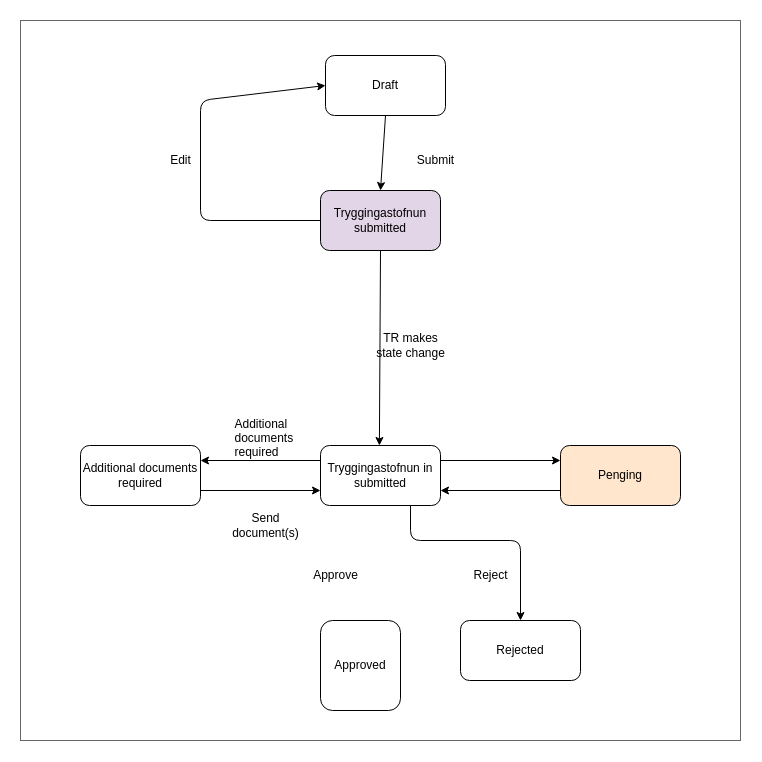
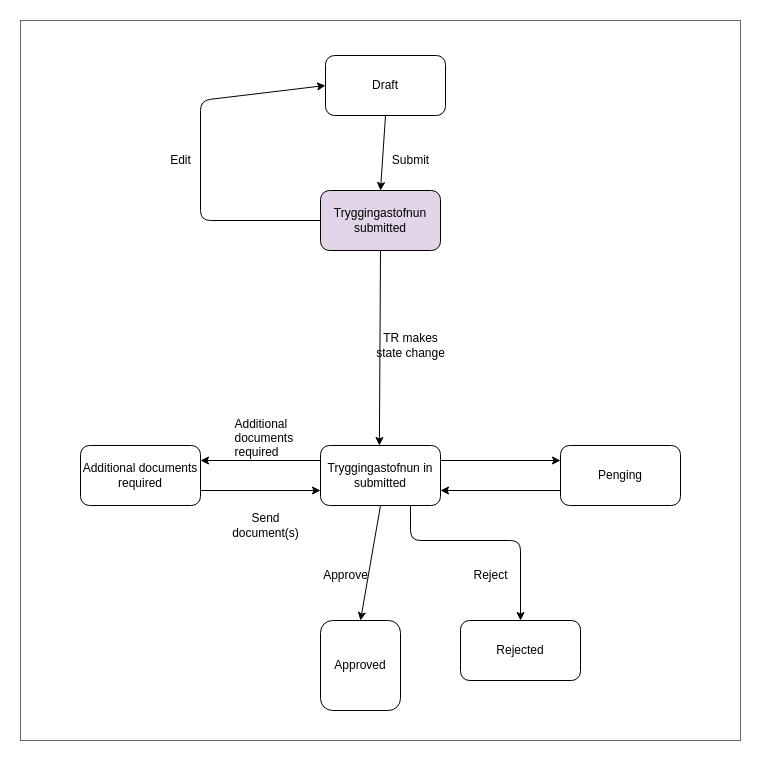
node "Submit": moved (436, 161) -> (411, 161)
node "Penging": fillcolor #ffe6cc -> #ffffff
edge "Tryggingastofnun in submitted" -> "Approved": added
node "Approve": moved (336, 576) -> (346, 576)
